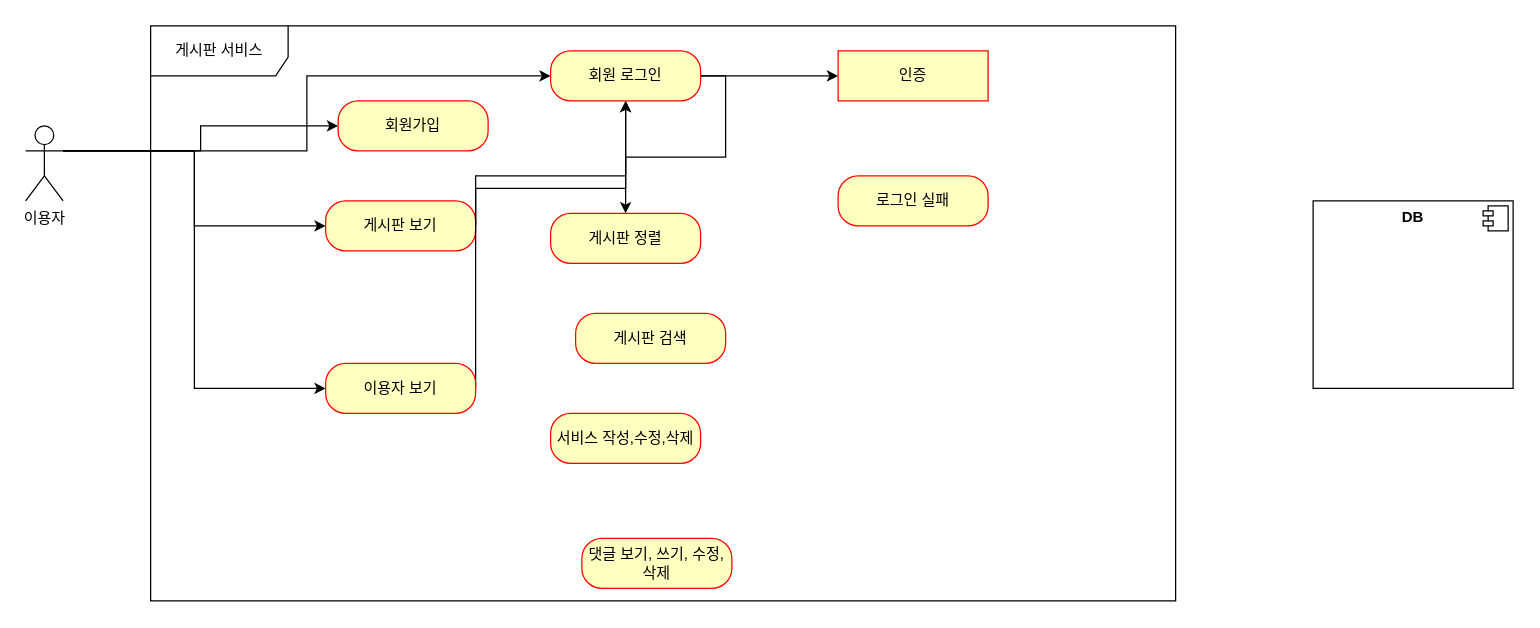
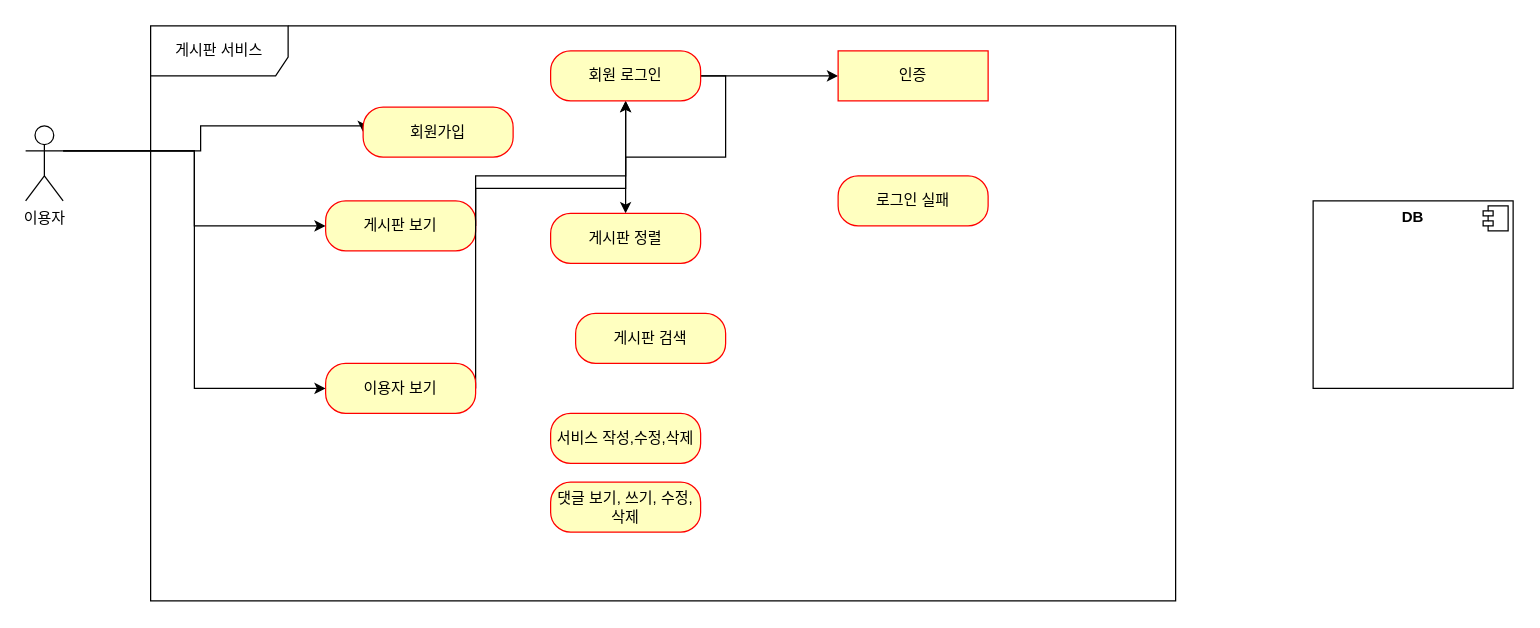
edge "이용자" -> "회원 로그인": removed
node "회원가입": moved (413, 126) -> (438, 132)
node "댓글 보기, 쓰기, 수정, 삭제": moved (657, 563) -> (626, 507)
